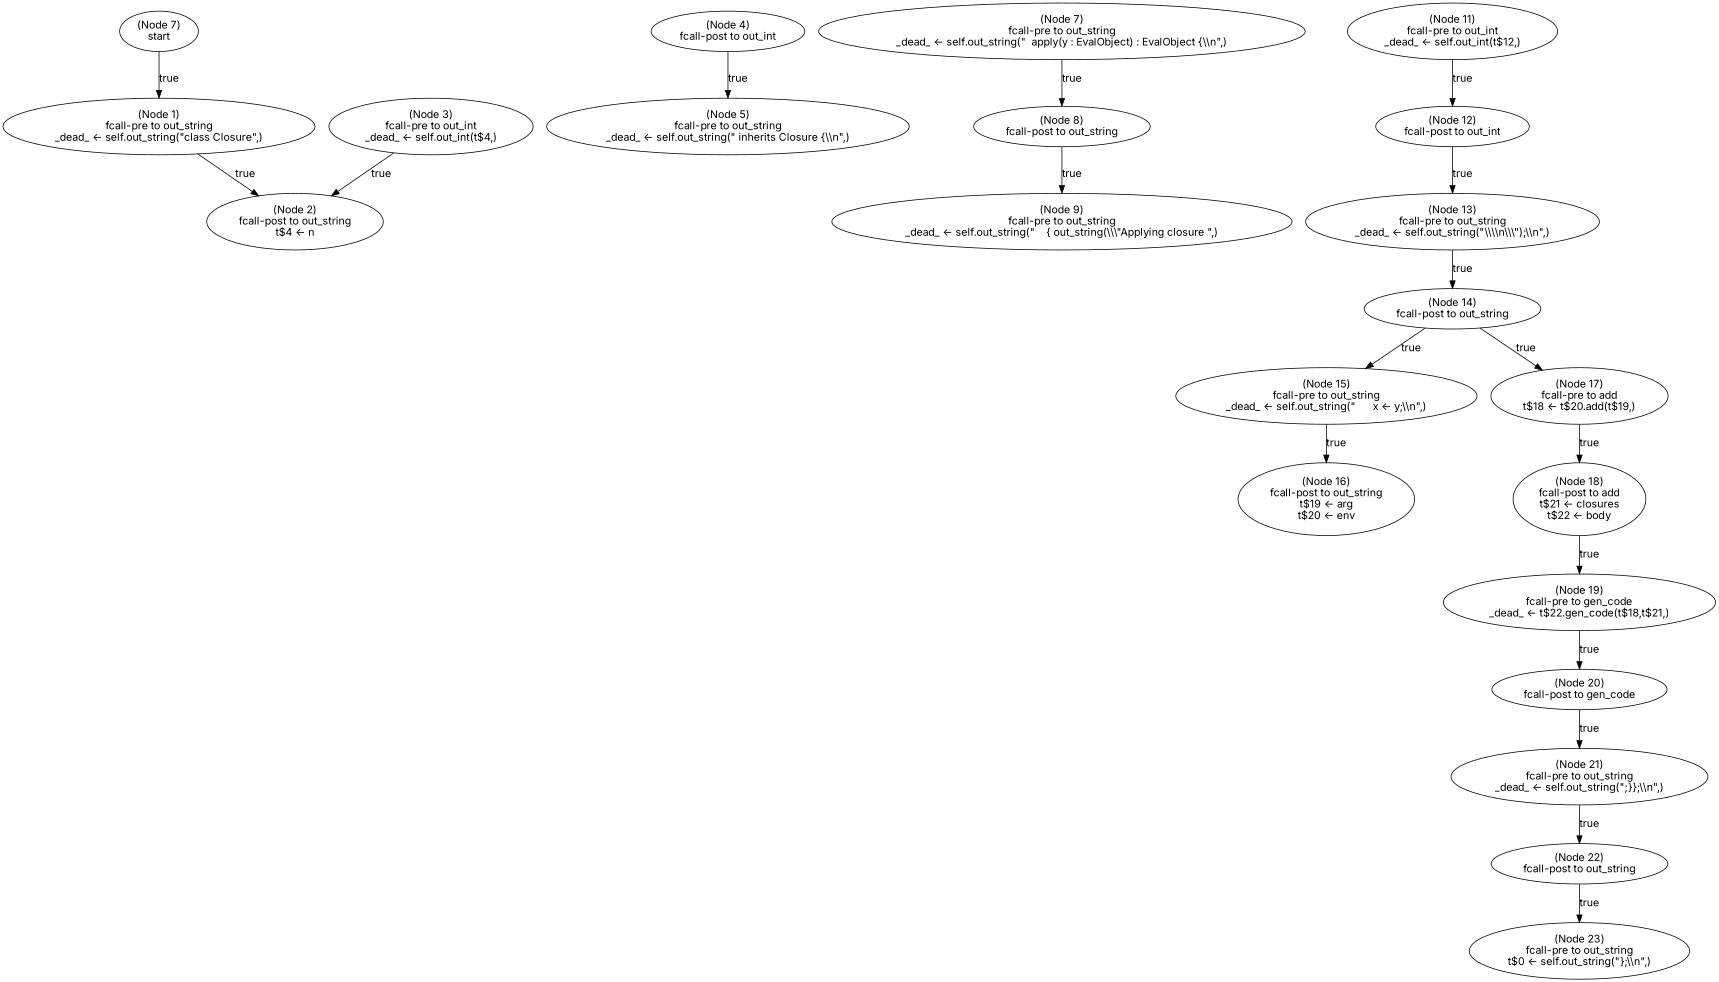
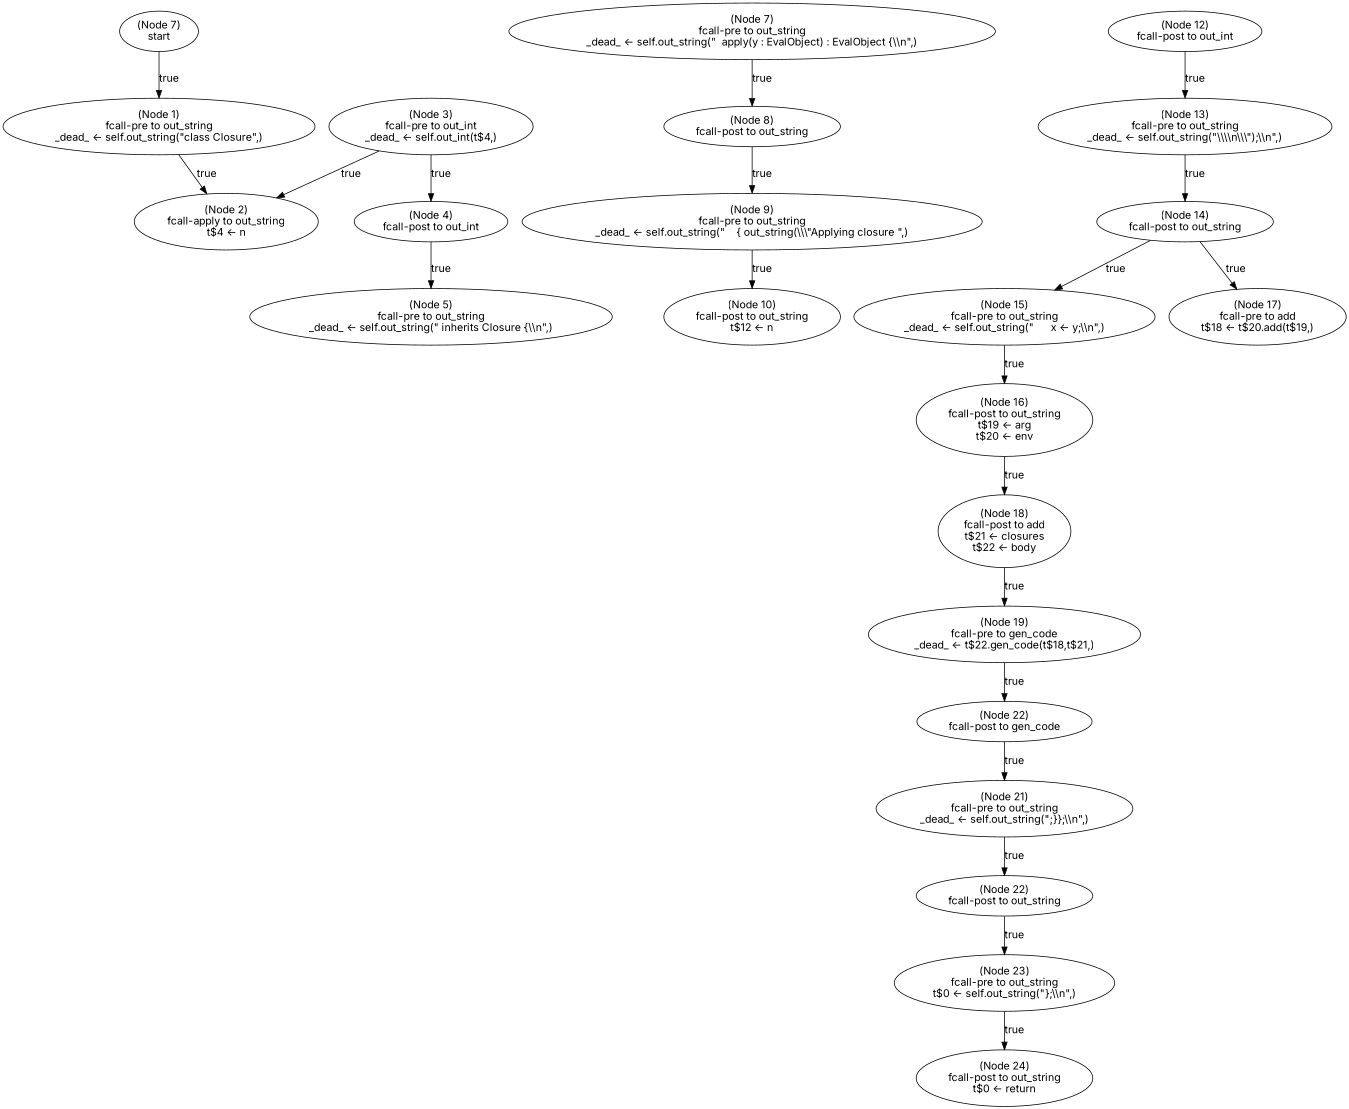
node "(Node 11) fcall-pre to out_int _dead_ <- self.out_int(t$12,)": removed
edge "(Node 3) fcall-pre to out_int _dead_ <- self.out_int(t$4,)" -> "(Node 4) fcall-post to out_int": added, label "true"
node "(Node 2) fcall-post to out_string t$4 <- n": label "(Node 2) fcall-post to out_string t$4 <- n" -> "(Node 2) fcall-apply to out_string t$4 <- n"
node "(Node 10) fcall-post to out_string t$12 <- n": added
edge "(Node 17) fcall-pre to add t$18 <- t$20.add(t$19,)" -> "(Node 18) fcall-post to add t$21 <- closures t$22 <- body": now "(Node 16) fcall-post to out_string t$19 <- arg t$20 <- env" -> "(Node 18) fcall-post to add t$21 <- closures t$22 <- body"
node "(Node 20) fcall-post to gen_code": label "(Node 20) fcall-post to gen_code" -> "(Node 22) fcall-post to gen_code"
node "(Node 24) fcall-post to out_string t$0 <- return": added
